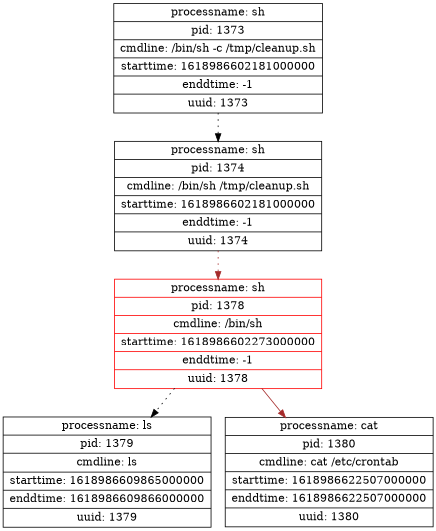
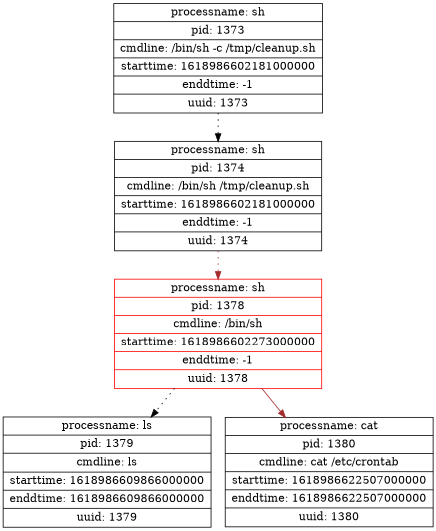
node "processname: ls": text "starttime: 1618986609865000000" -> "starttime: 1618986609866000000"
